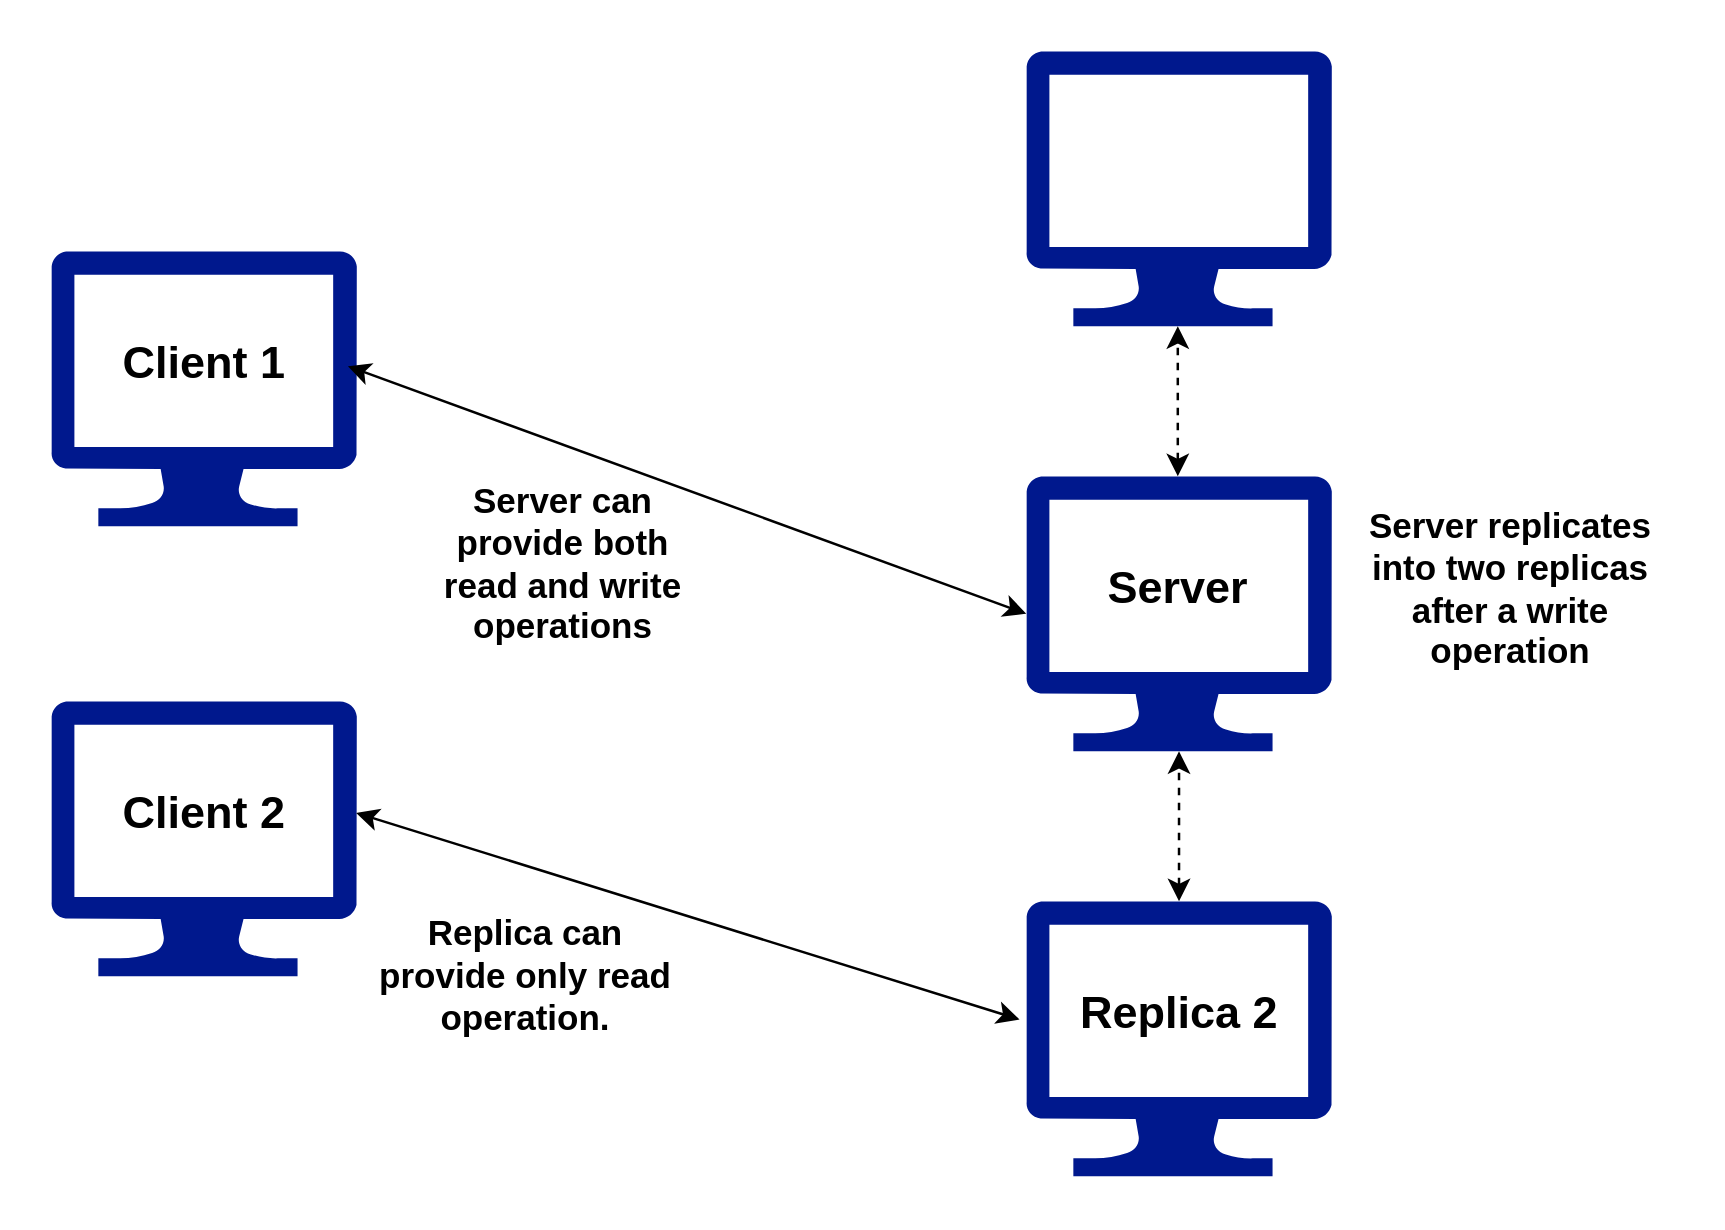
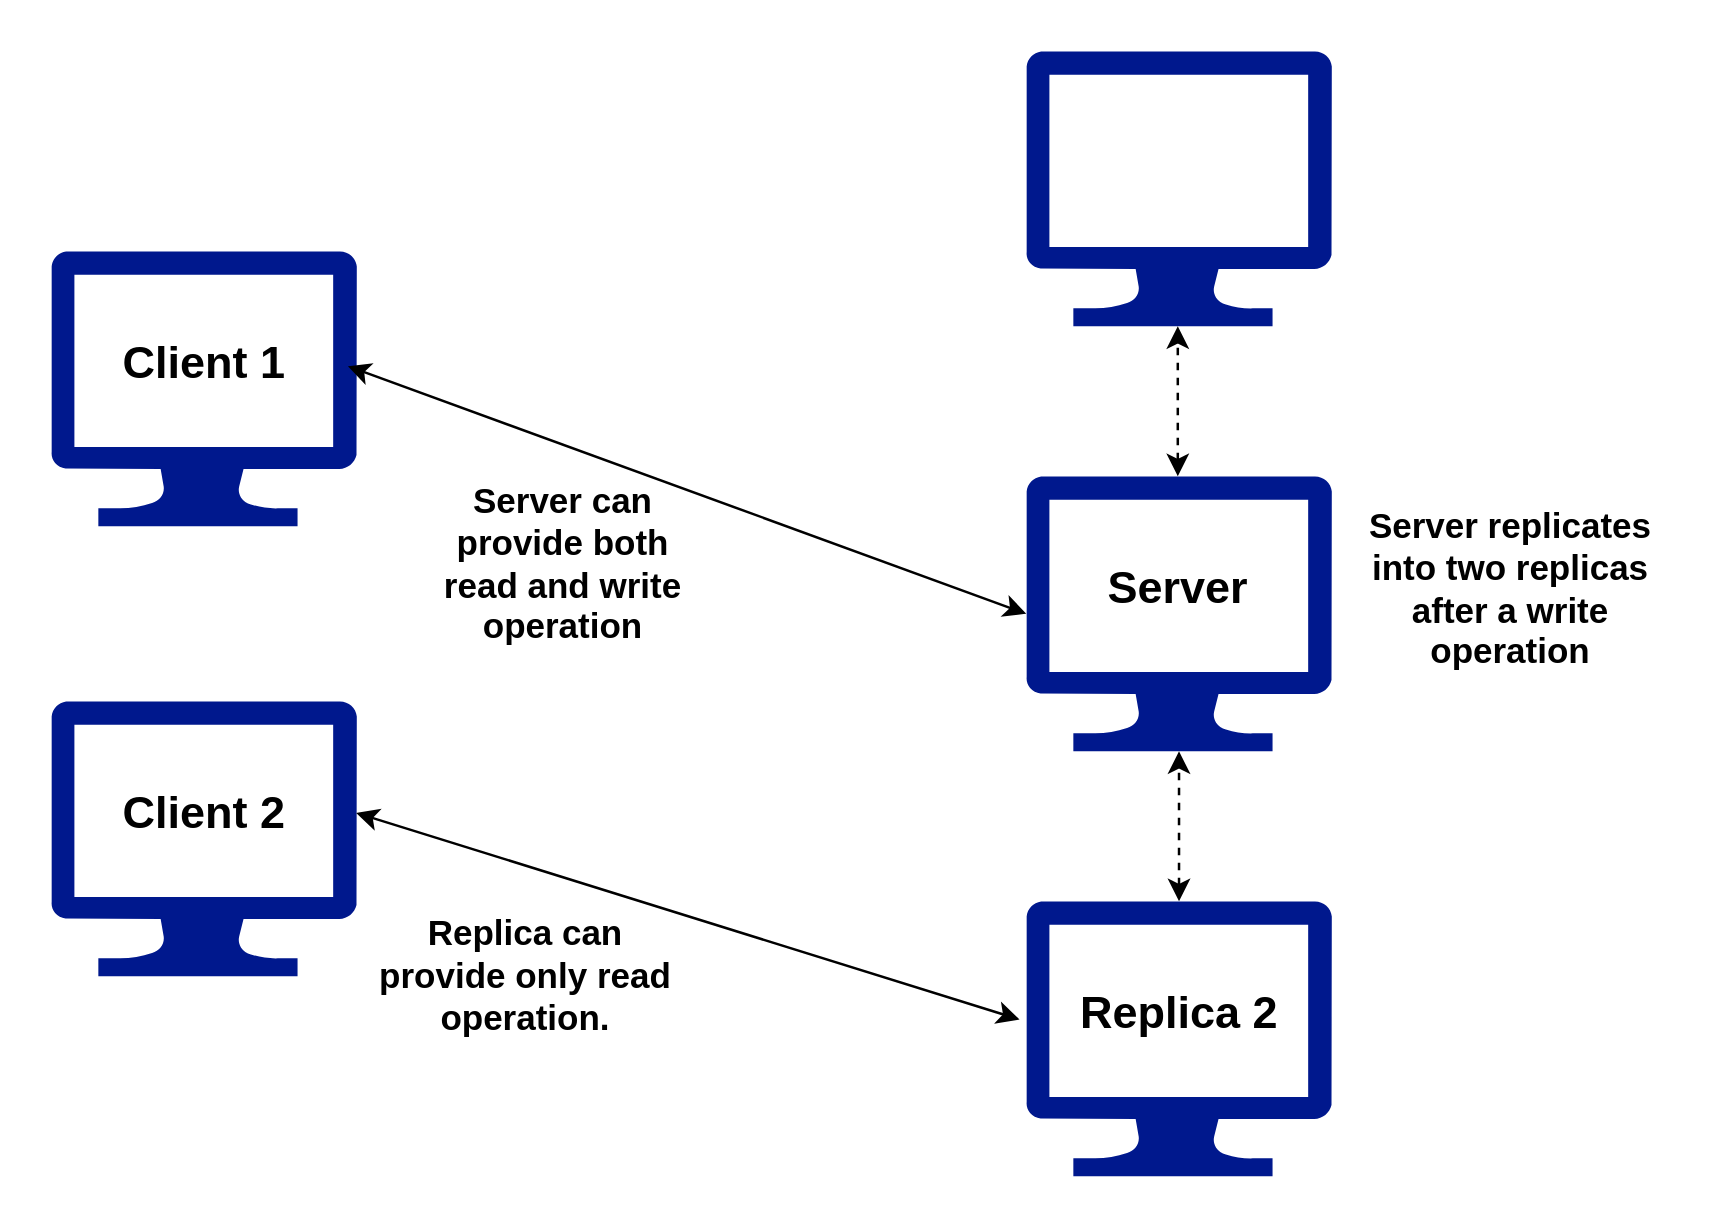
node "Server can provide both read and write operations": label "Server can provide both read and write operations" -> "Server can provide both read and write operation"
